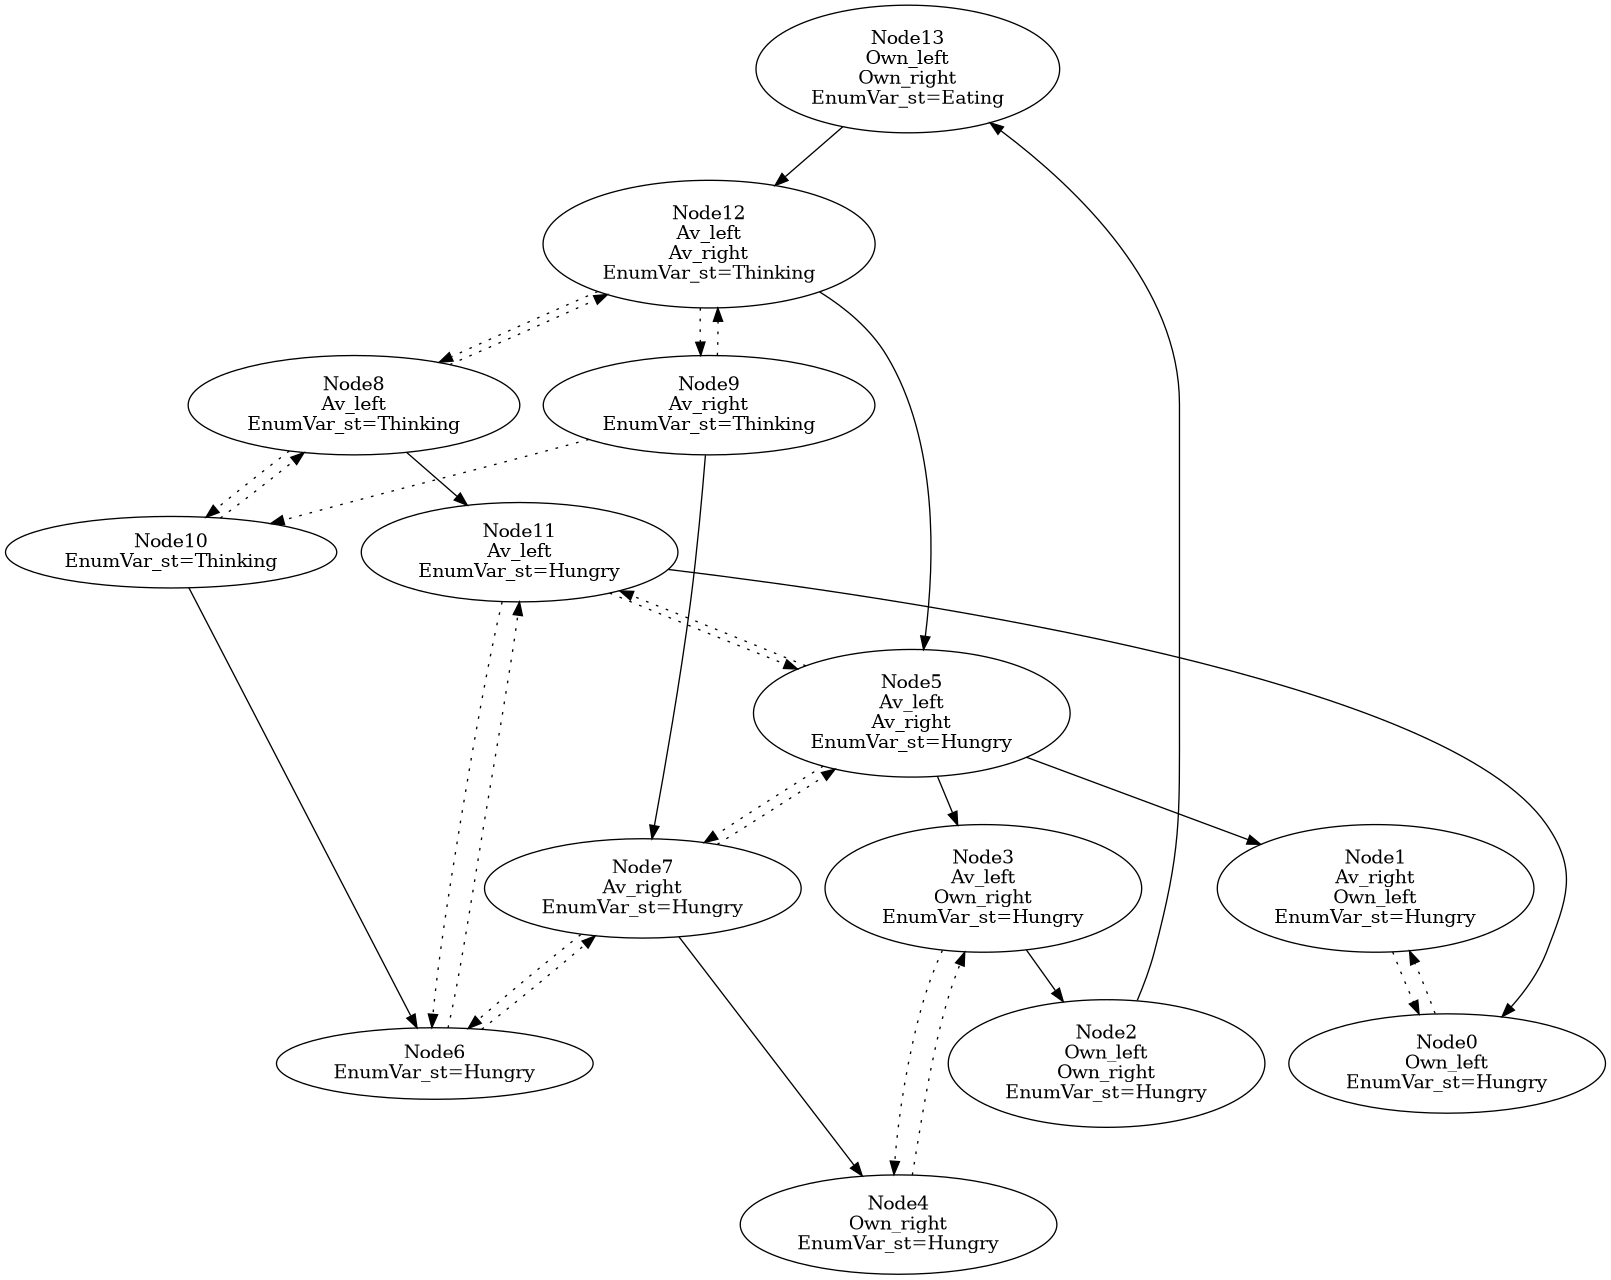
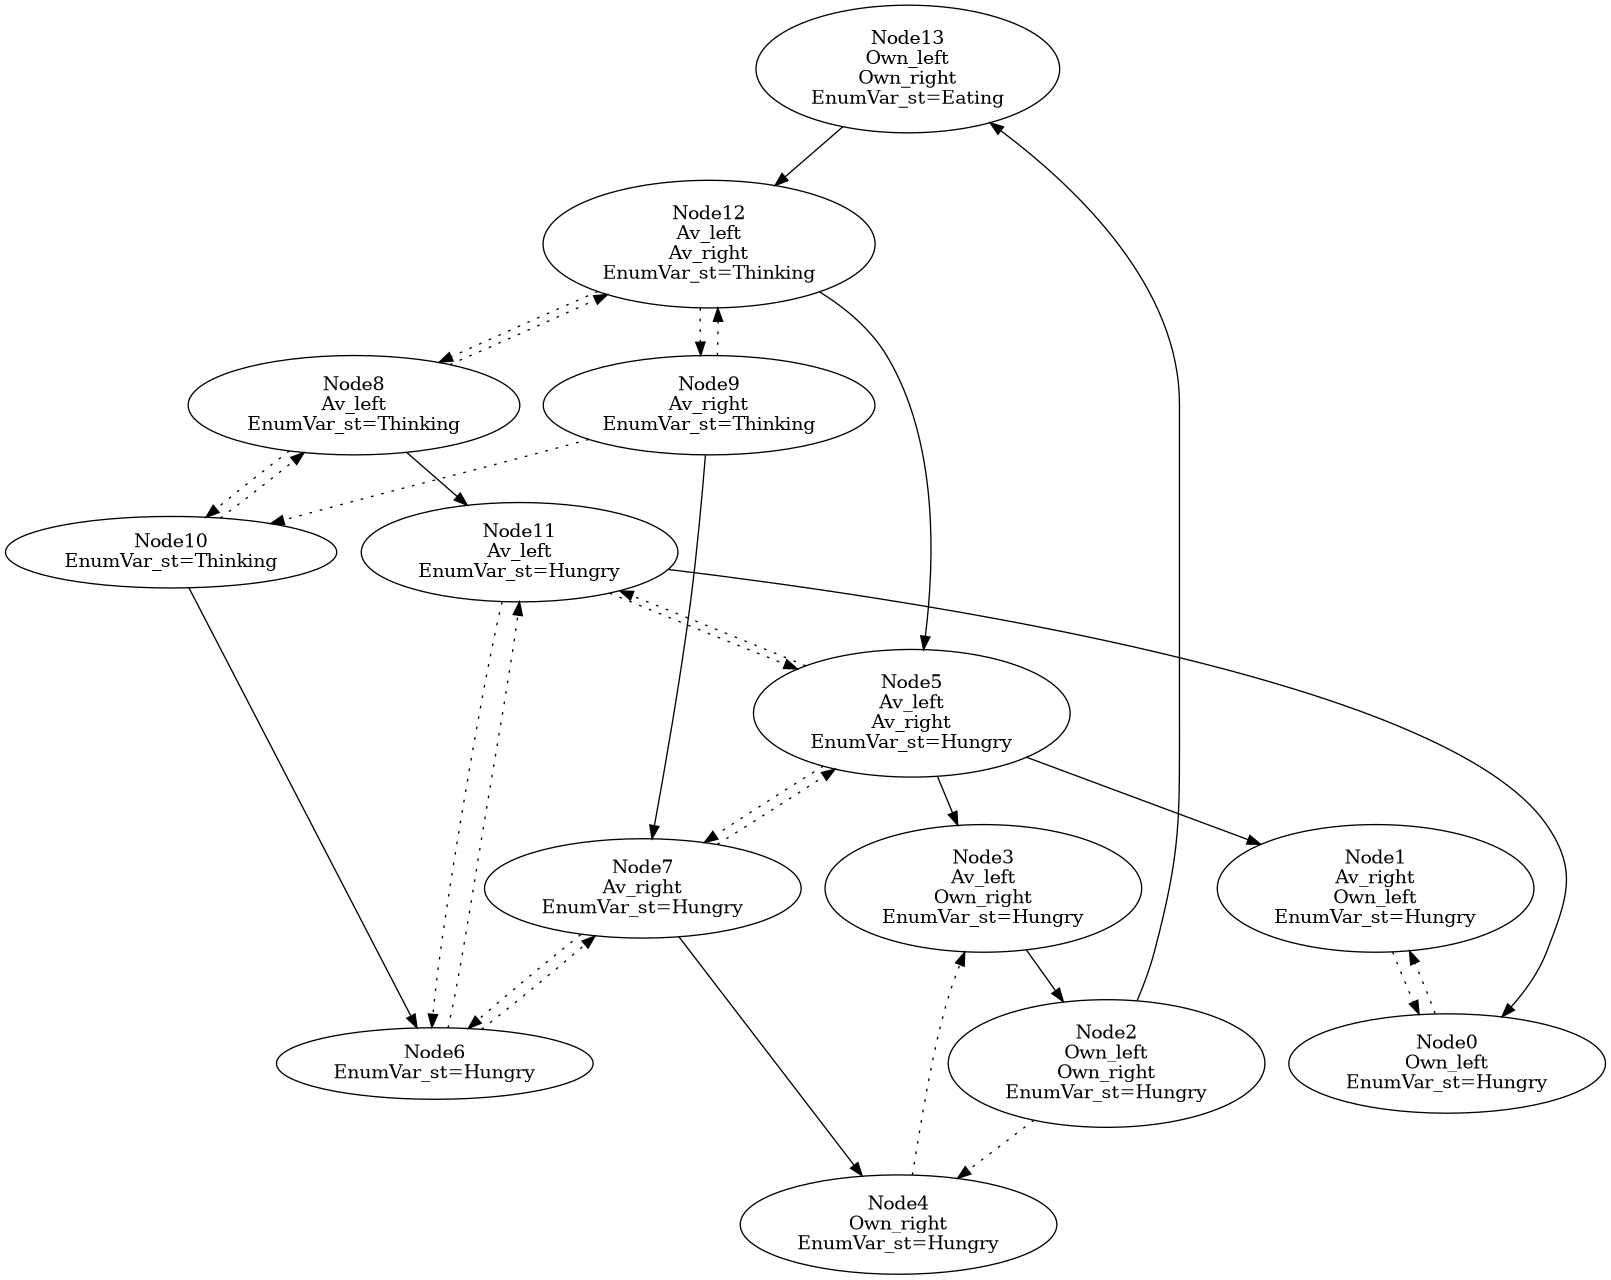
edge "Node3 Av_left Own_right EnumVar_st=Hungry" -> "Node4 Own_right EnumVar_st=Hungry": now "Node2 Own_left Own_right EnumVar_st=Hungry" -> "Node4 Own_right EnumVar_st=Hungry"
